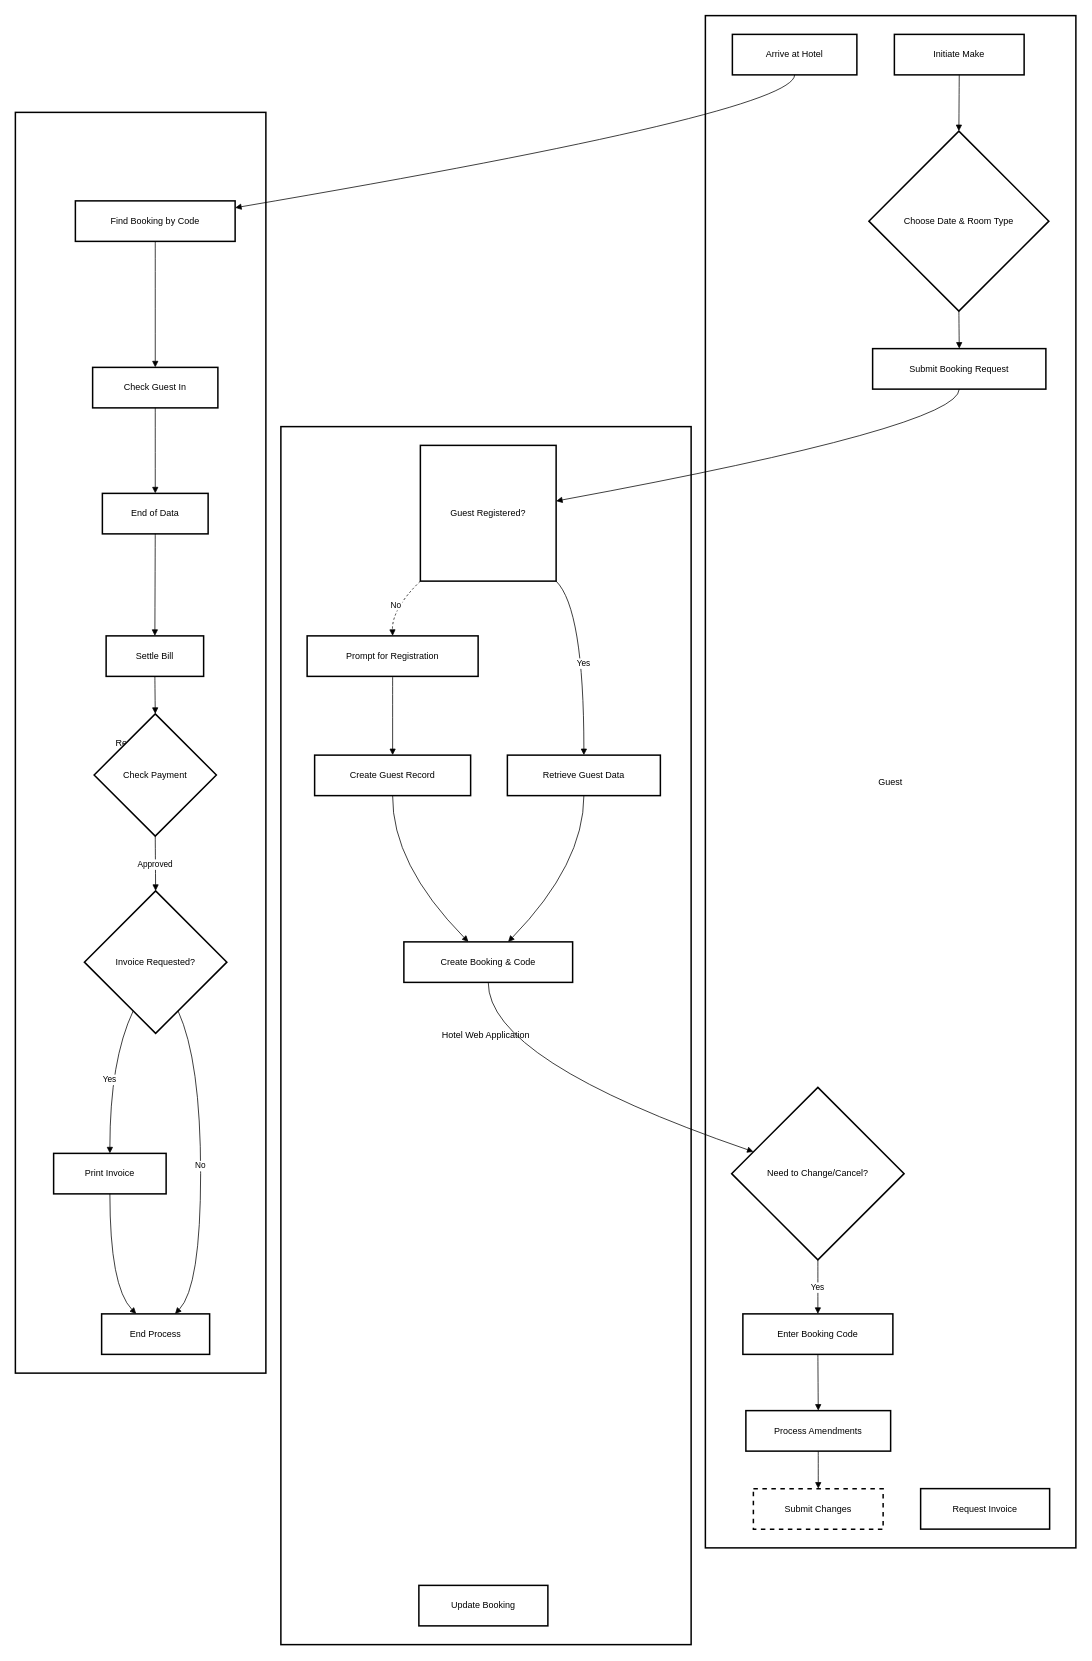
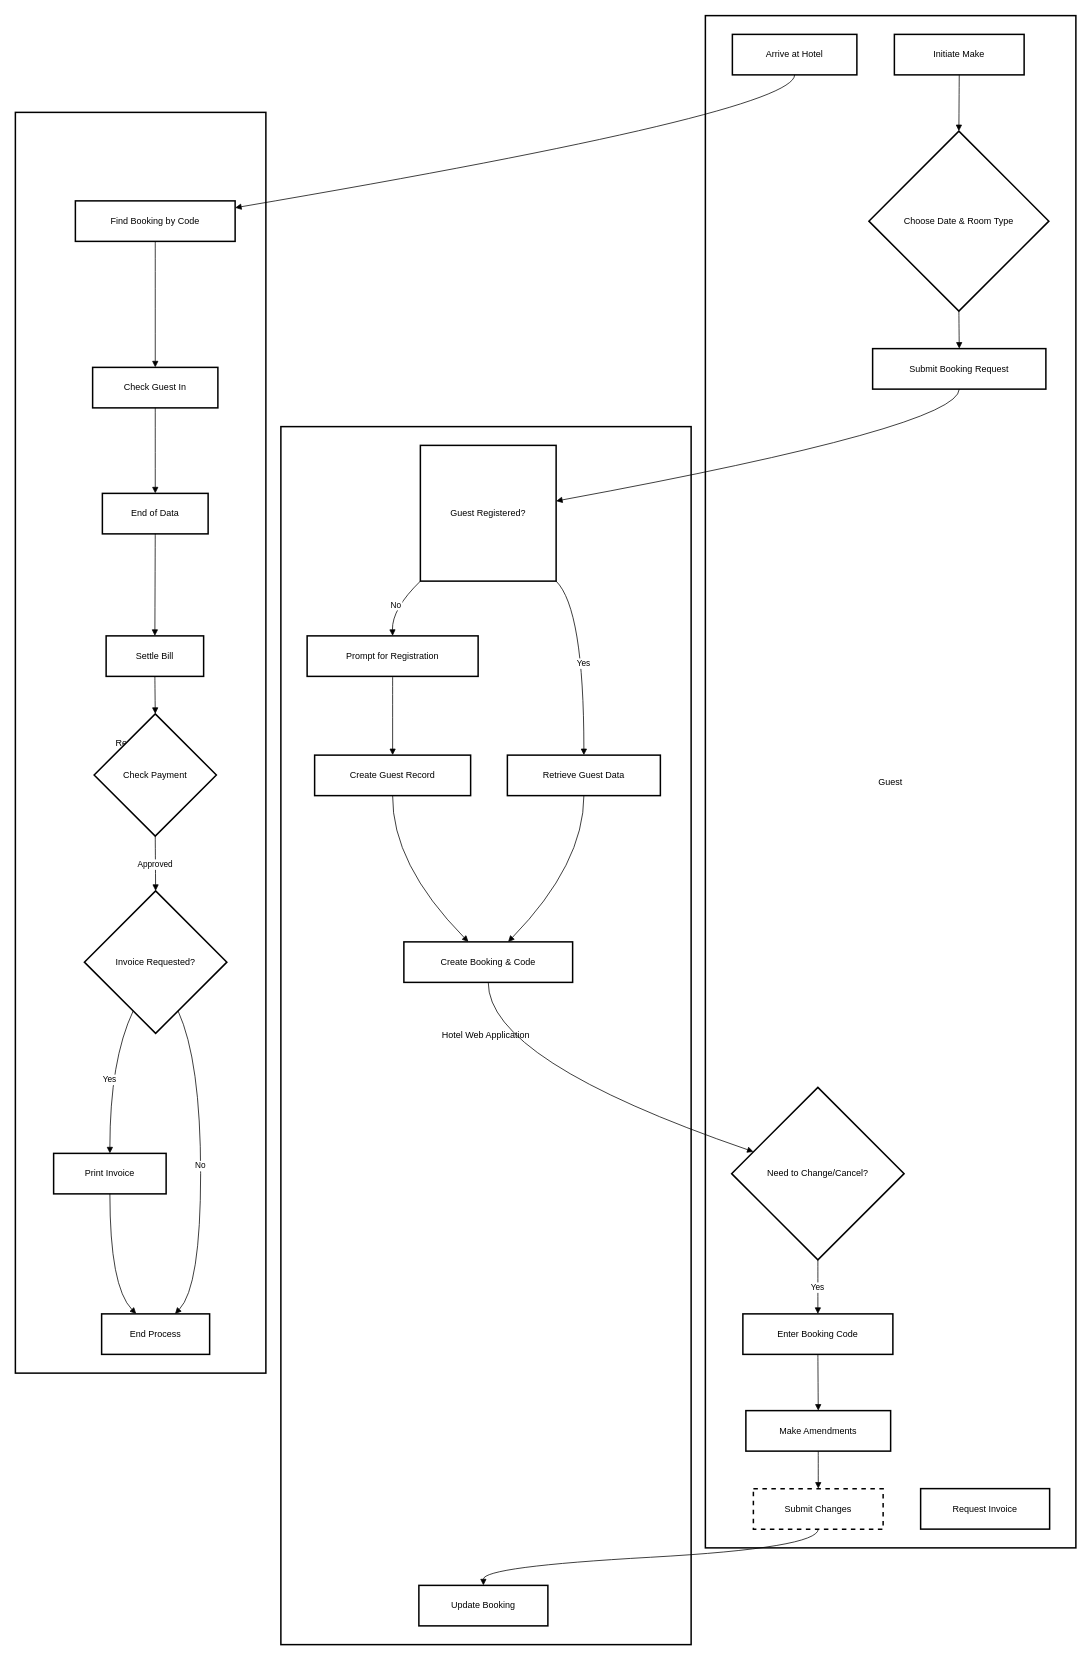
edge "Guest Registered?" -> "Prompt for Registration": style dashed -> solid
node "Process Amendments": label "Process Amendments" -> "Make Amendments"
edge "Submit Changes" -> "Update Booking": added
